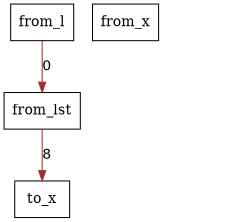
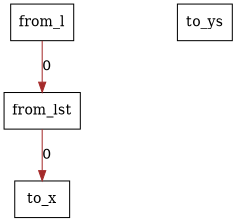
node "from_x": removed
node "to_ys": added
edge "from_lst" -> "to_x": label "8" -> "0"
